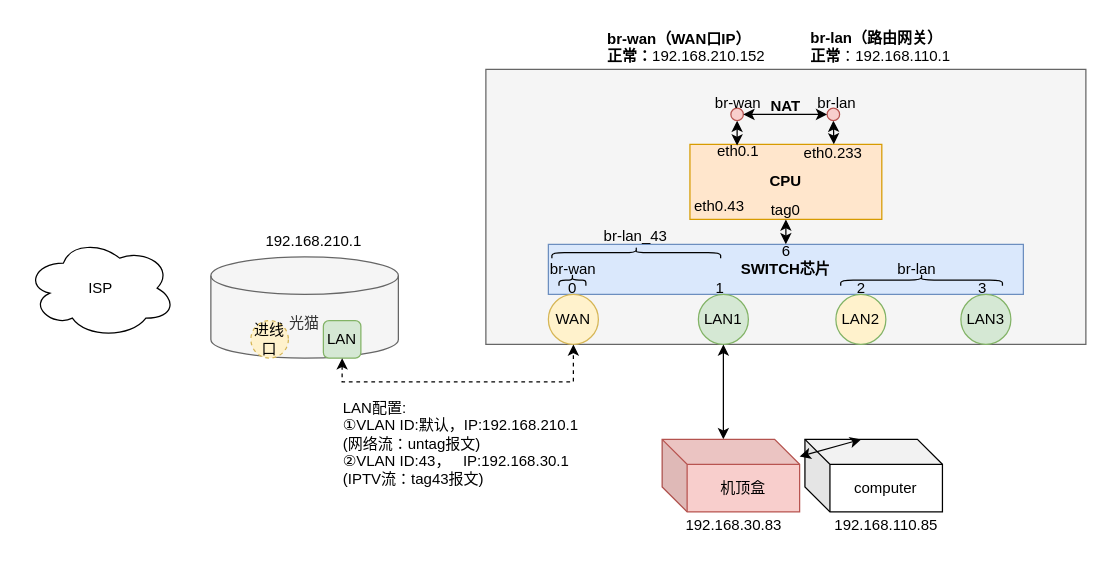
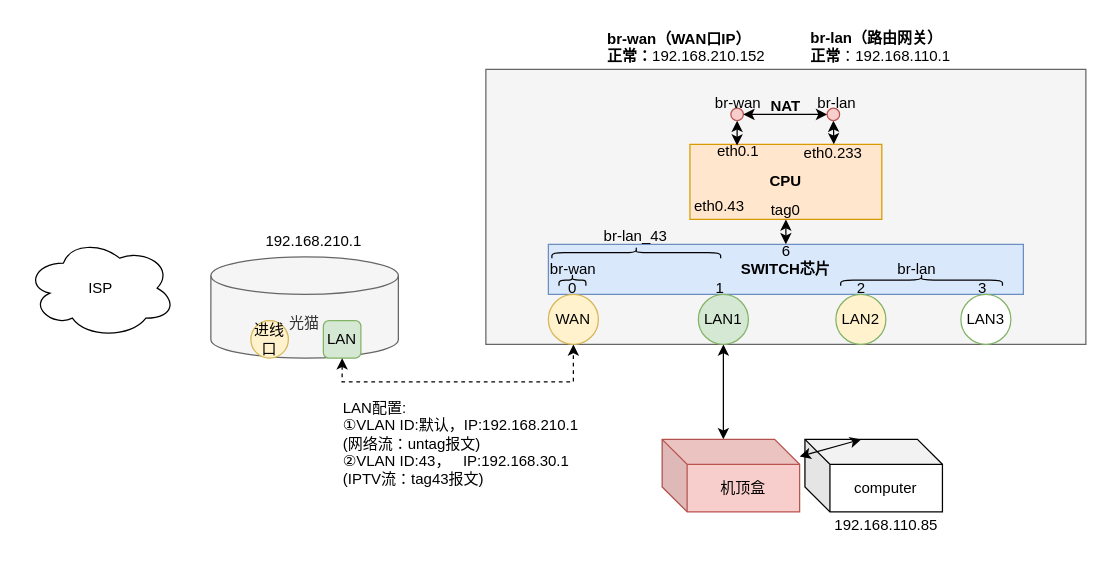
node "LAN3": fillcolor #d5e8d4 -> #ffffff
node "进线口": style dashed -> solid
node "192.168.30.83": removed
